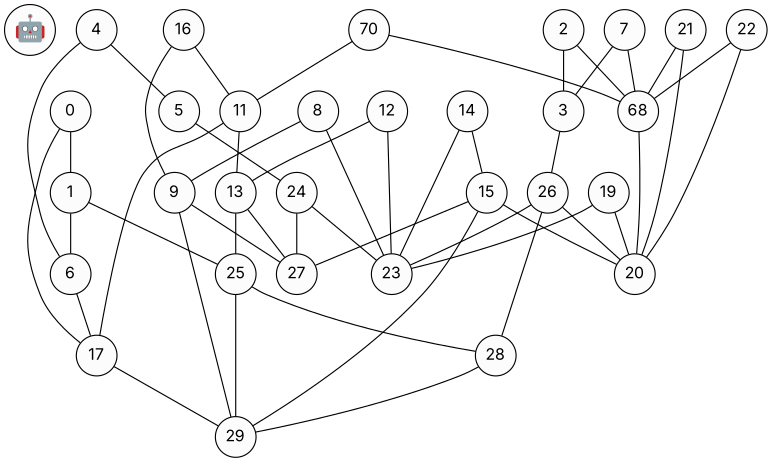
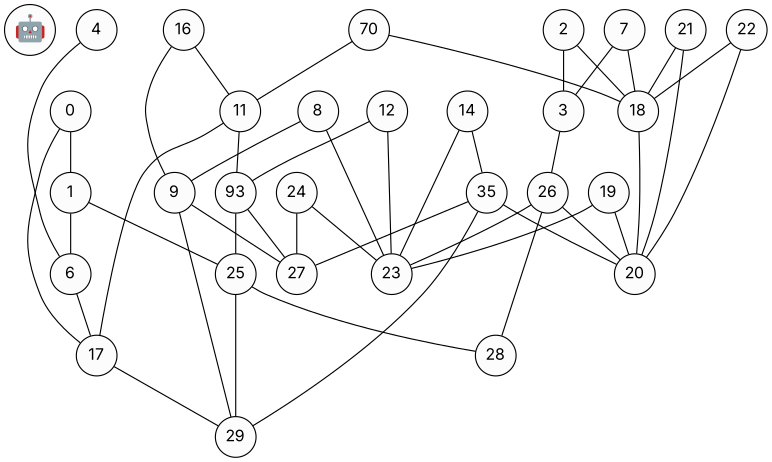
node "5": removed
node "68": label "68" -> "18"
node "13": label "13" -> "93"
node "15": label "15" -> "35"
edge "28" -- "29": removed
